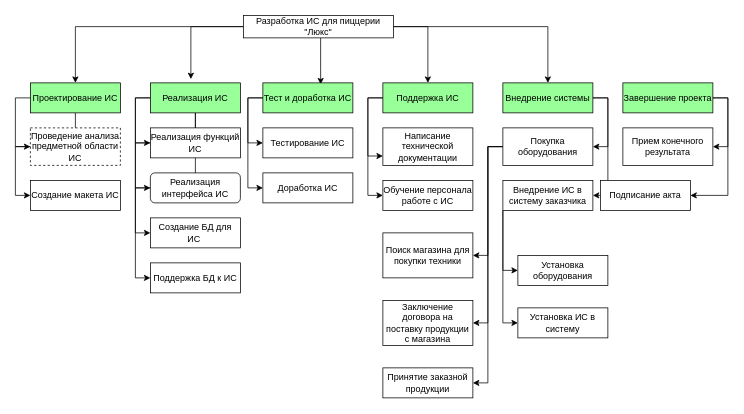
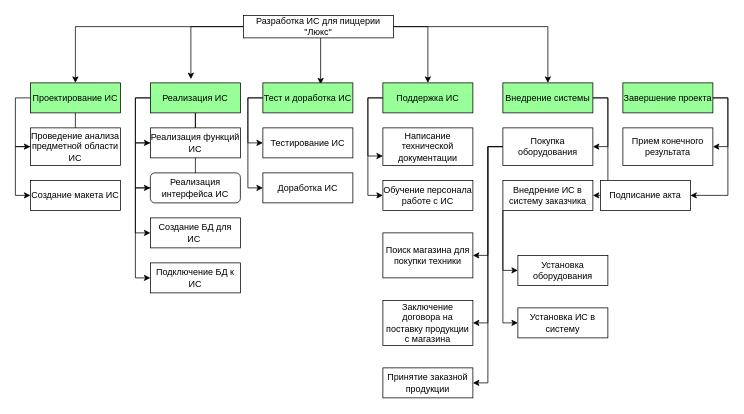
node "Проведение анализа предметной области ИС": style dashed -> solid
node "Поддержка БД к ИС": label "Поддержка БД к ИС" -> "Подключение БД к ИС"
